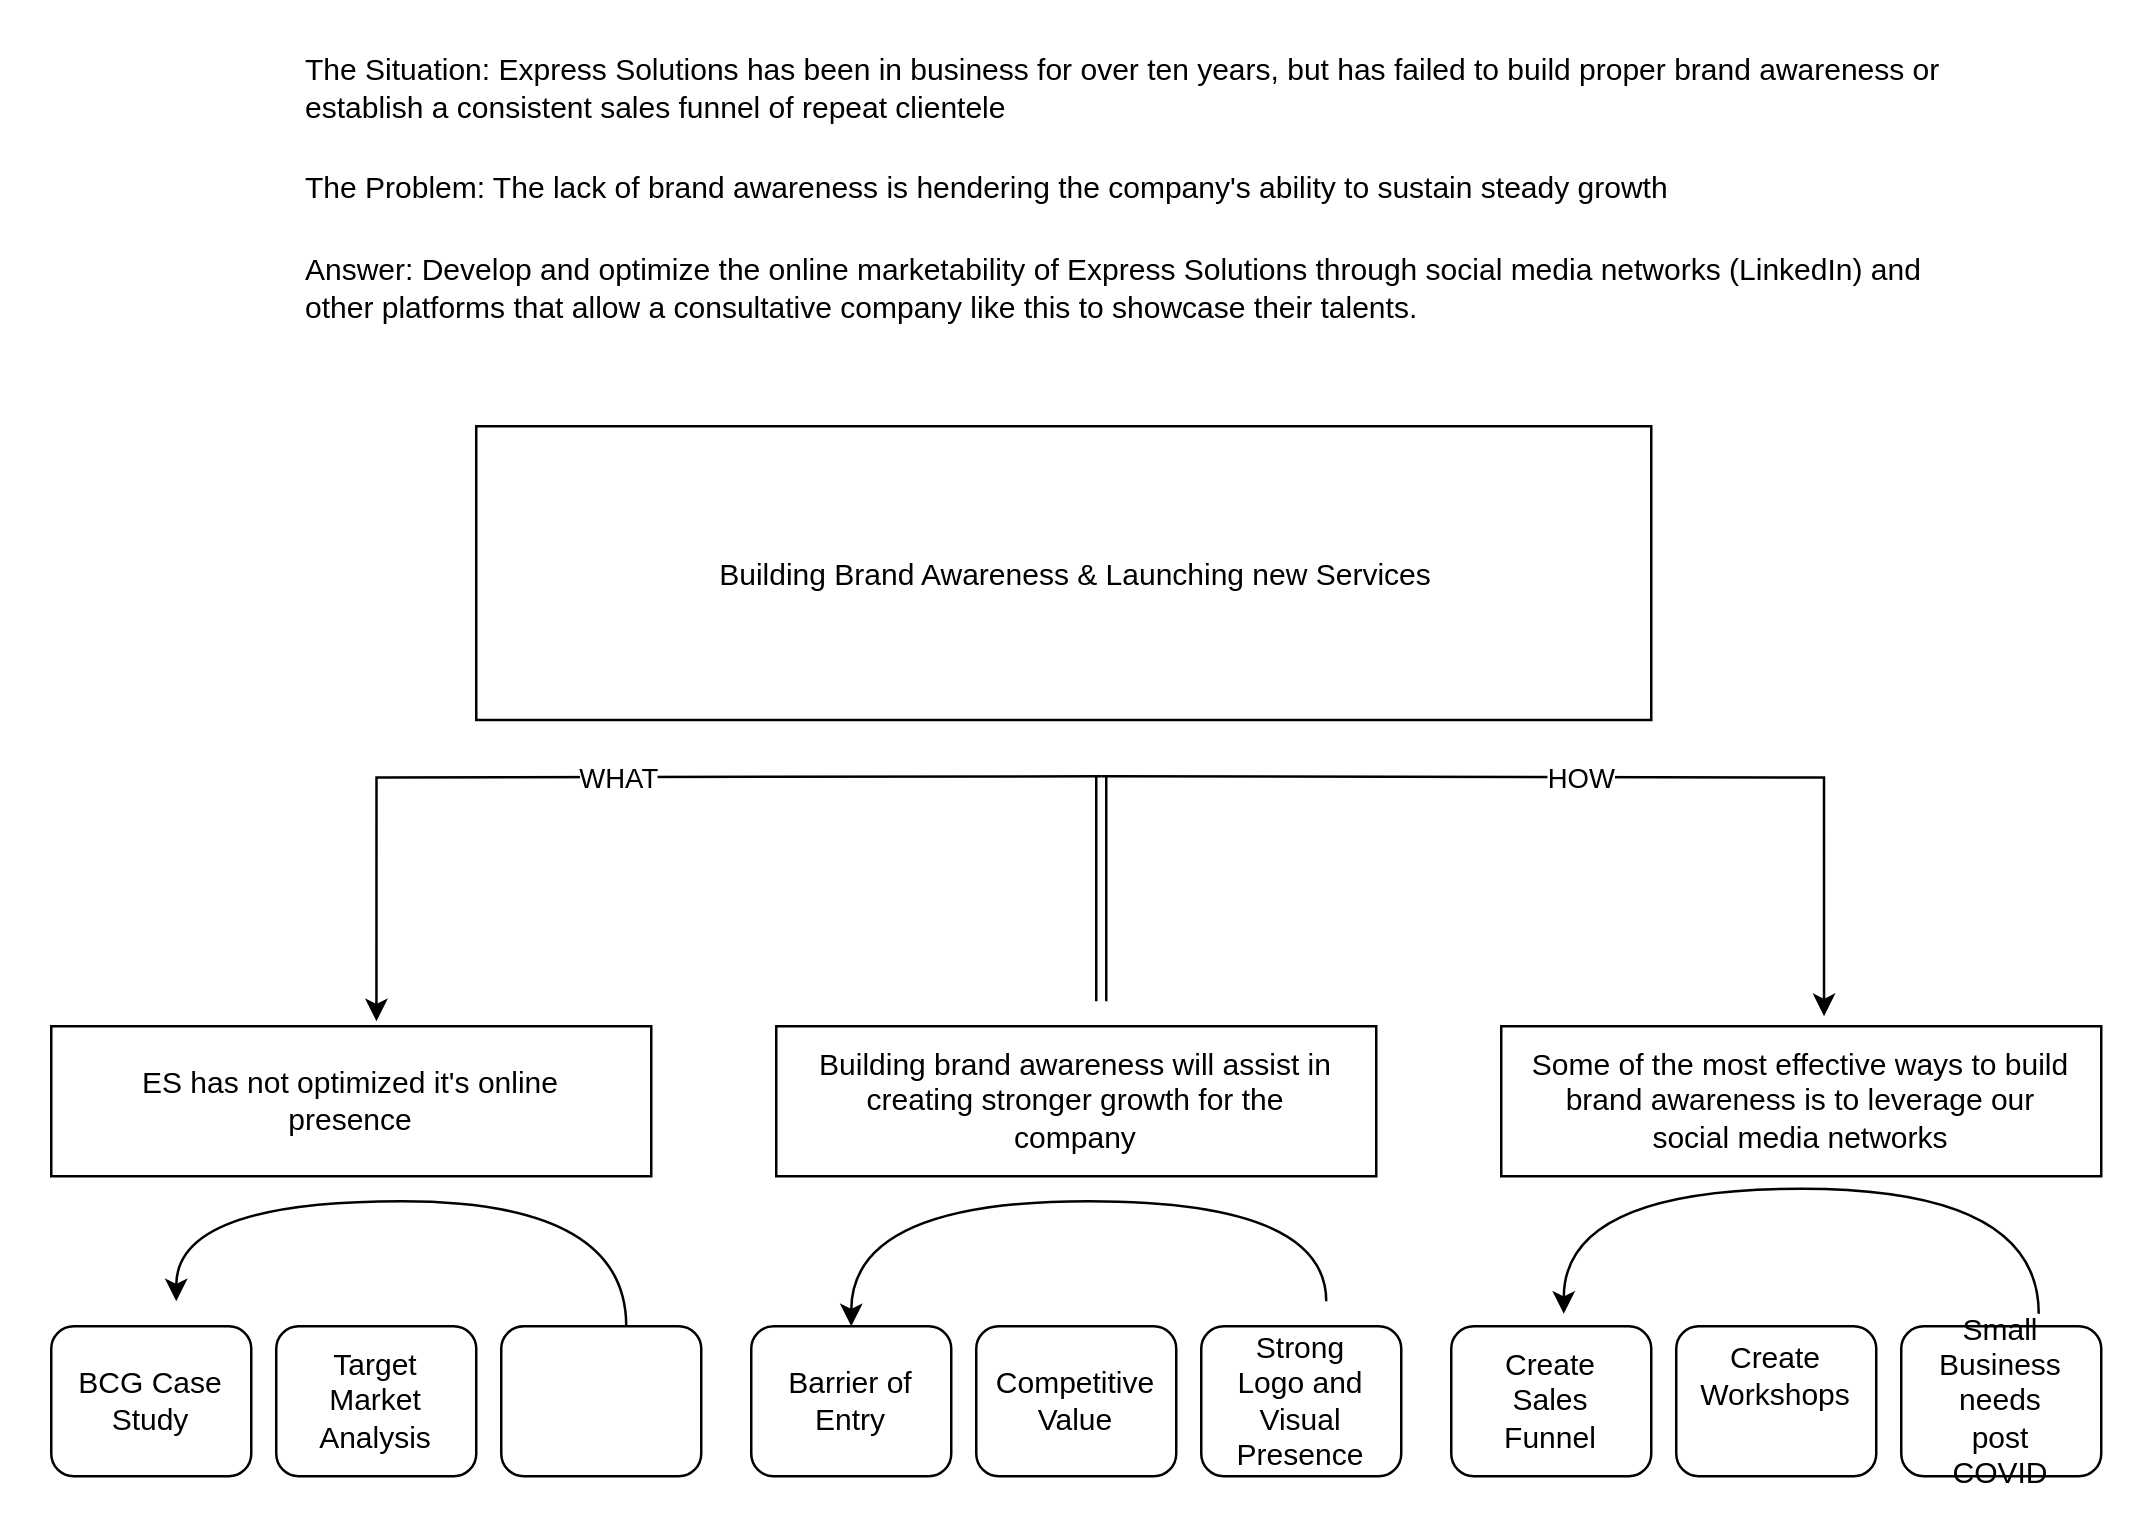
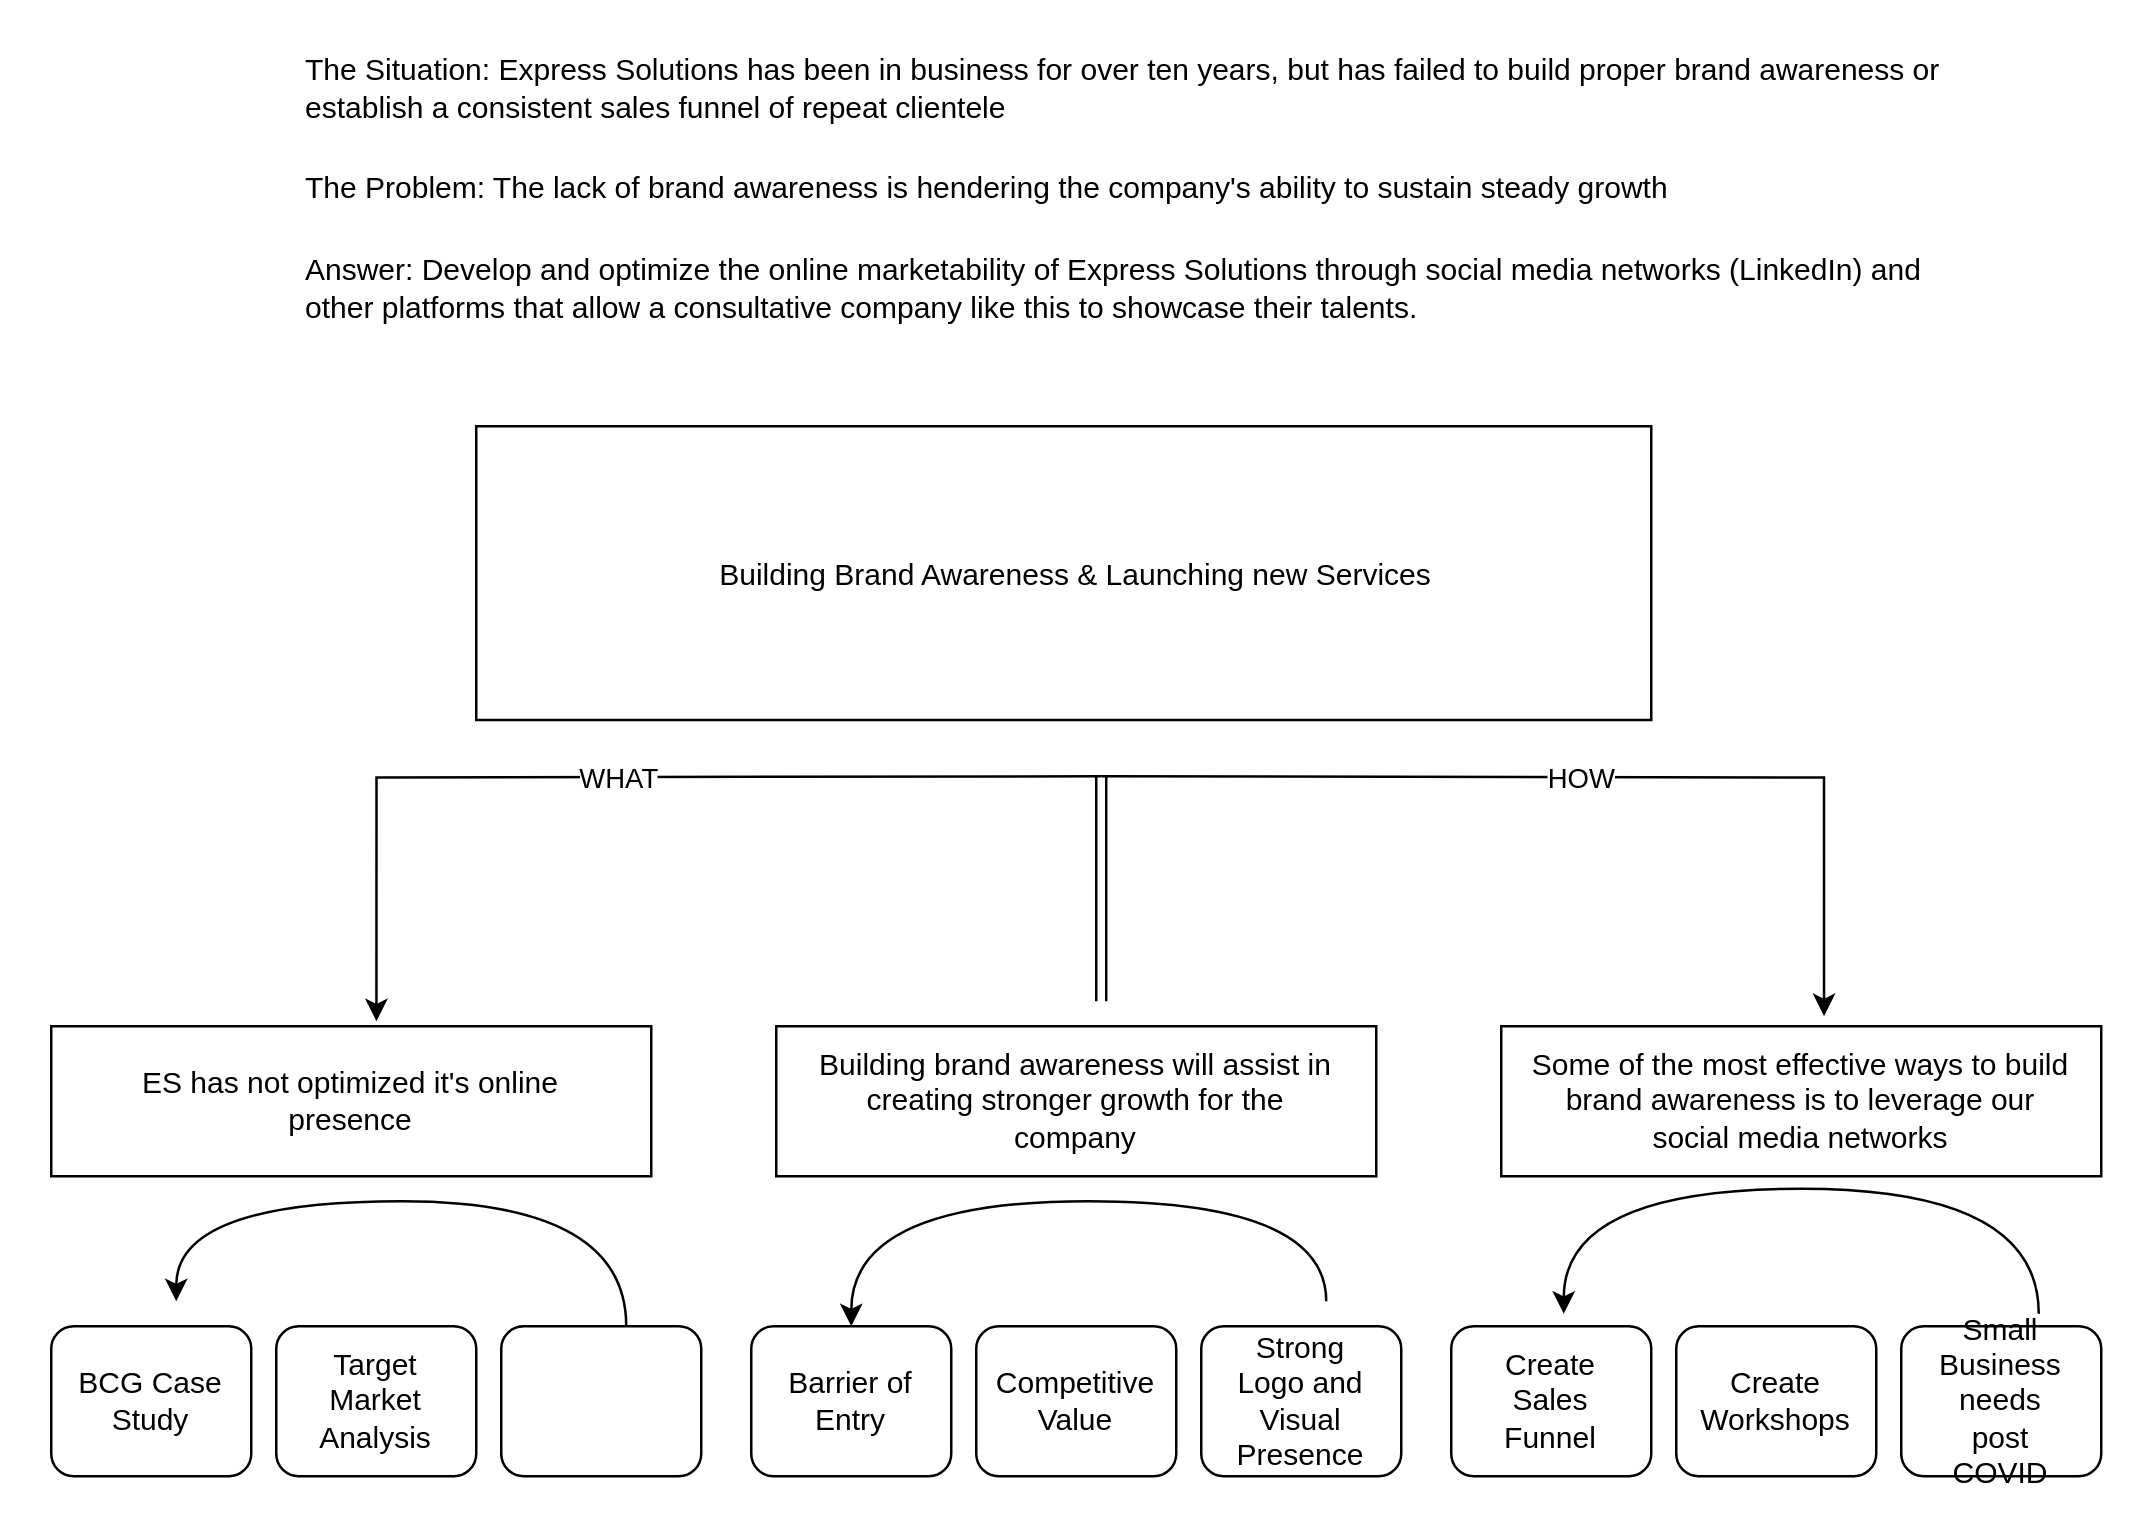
node "Create Workshops": moved (1776, 1376) -> (1776, 1401)
